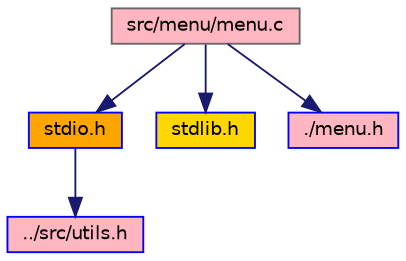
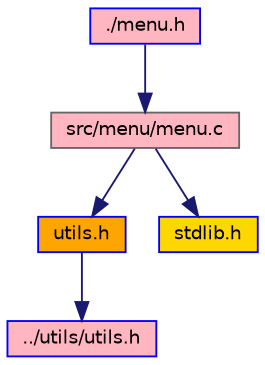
edge "src/menu/menu.c" -> "./menu.h": reversed
node "stdio.h": label "stdio.h" -> "utils.h"
node "../src/utils.h": label "../src/utils.h" -> "../utils/utils.h"
